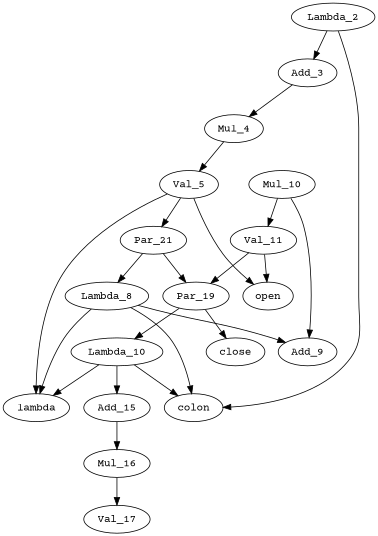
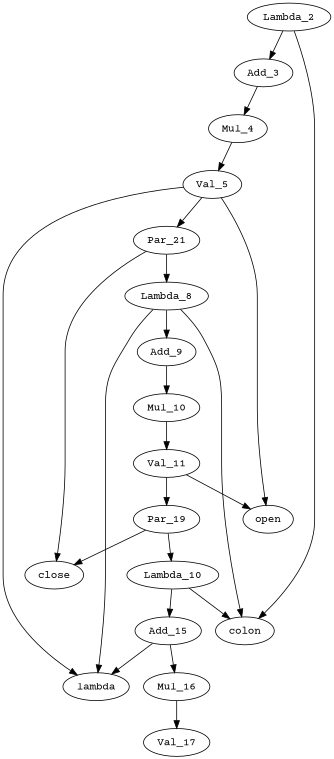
edge "Mul_10" -> "Add_9": reversed
edge "Par_21" -> "Par_19": now "Par_21" -> "close"
edge "Lambda_10" -> "lambda": now "Add_15" -> "lambda"
